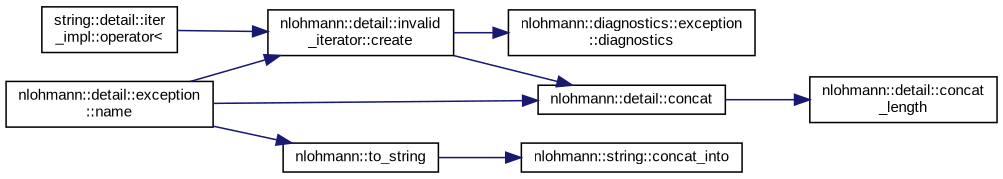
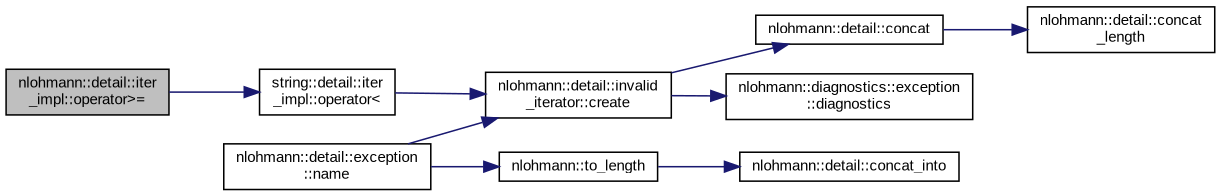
node "nlohmann::detail::iter _impl::operator>=": added
edge "nlohmann::detail::exception ::name" -> "nlohmann::detail::concat": removed
node "nlohmann::to_string": label "nlohmann::to_string" -> "nlohmann::to_length"
node "nlohmann::string::concat_into": label "nlohmann::string::concat_into" -> "nlohmann::detail::concat_into"
